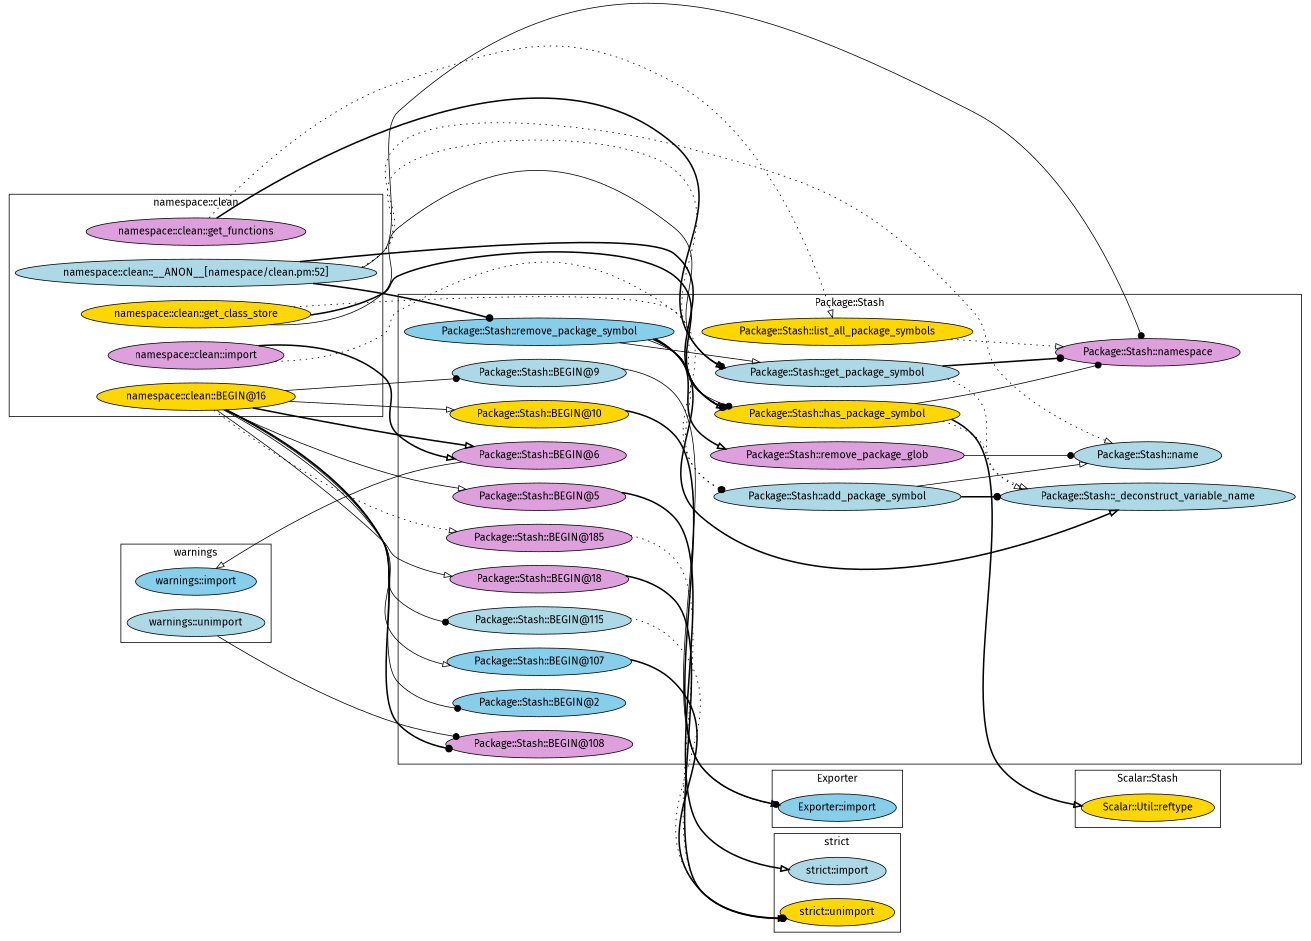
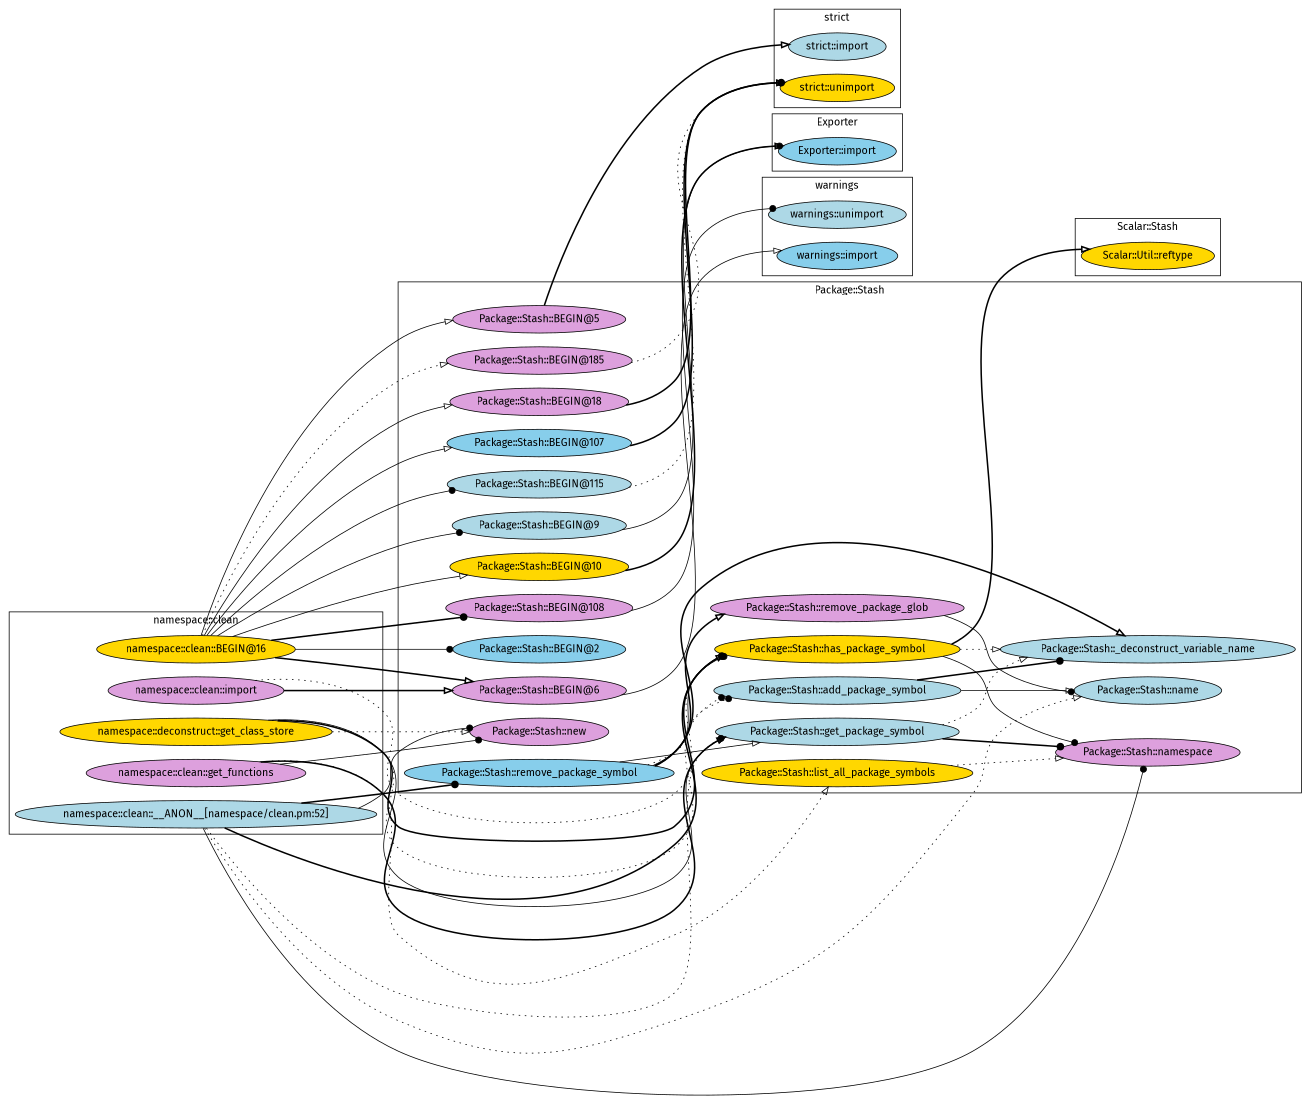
node "namespace::clean::get_class_store": label "namespace::clean::get_class_store" -> "namespace::deconstruct::get_class_store"
edge "warnings::unimport" -> "Package::Stash::BEGIN@108": reversed
node "Package::Stash::new": added
